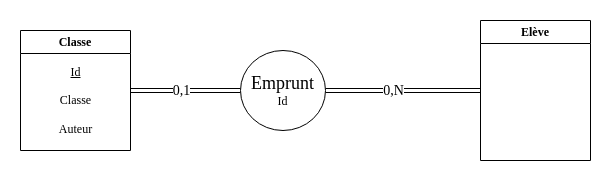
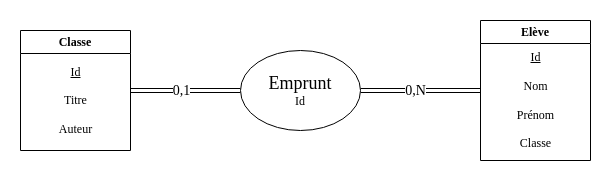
node "Emprunt Id": size 85x80 -> 120x80
node "Id Classe Auteur": label "Id Classe Auteur" -> "Id Titre Auteur"
node "Id Nom Prénom Classe": added
